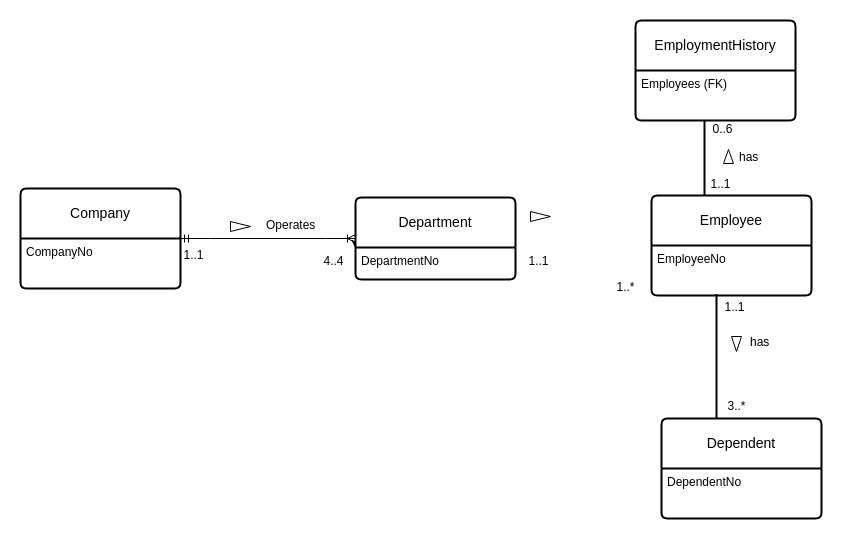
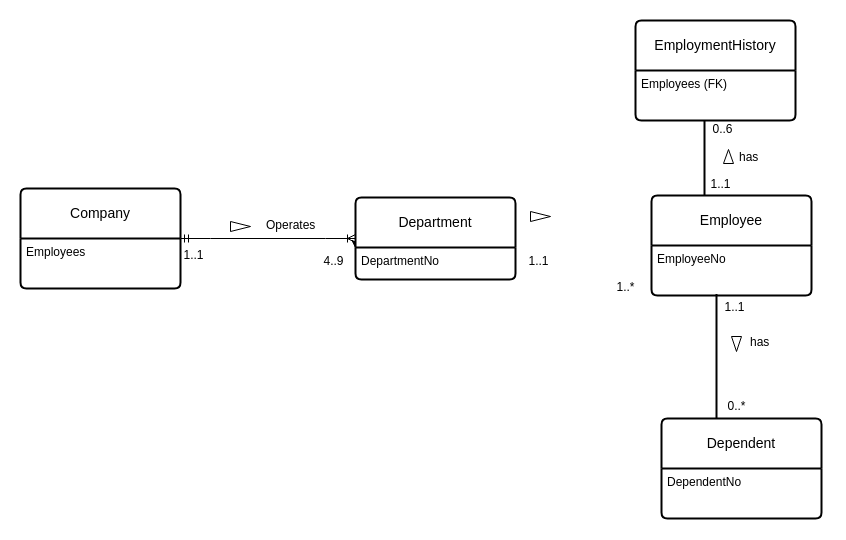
node "CompanyNo": label "CompanyNo" -> "Employees"
node "4..4": label "4..4" -> "4..9"
node "3..*": label "3..*" -> "0..*"
